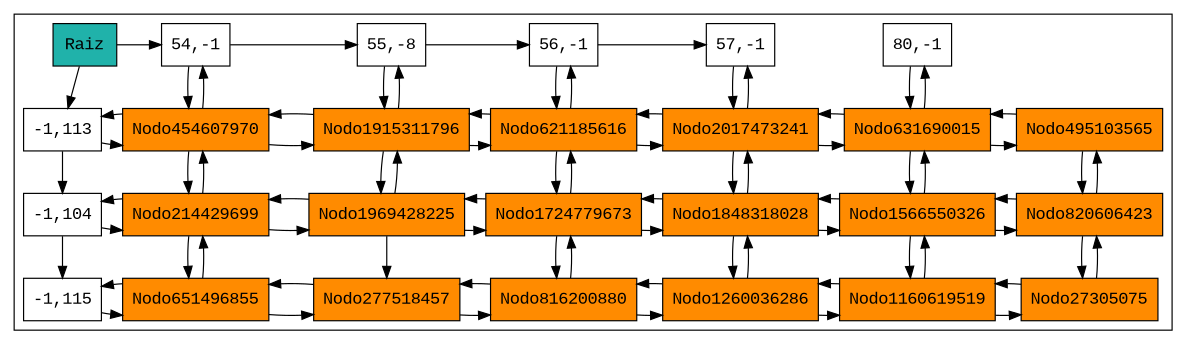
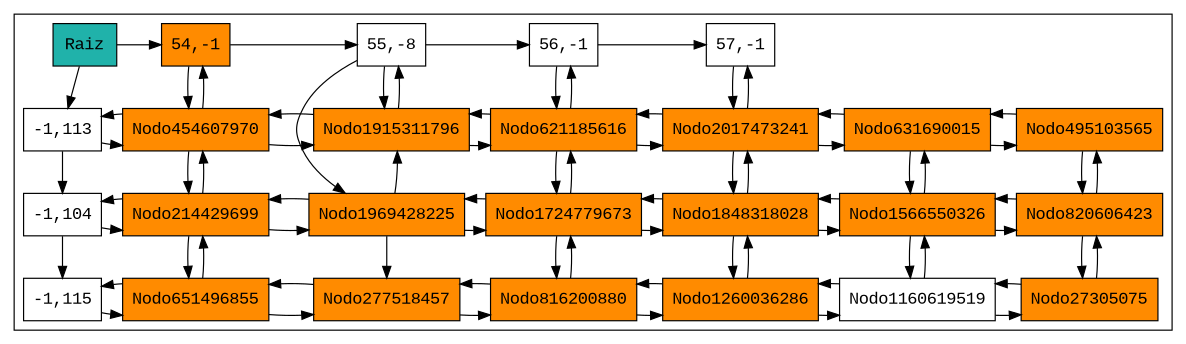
node "54,-1": fillcolor white -> #ff8b00
node "80,-1": removed
edge "Nodo1915311796" -> "Nodo1969428225": now "55,-8" -> "Nodo1969428225"
node "Nodo1160619519": fillcolor #ff8b00 -> white
